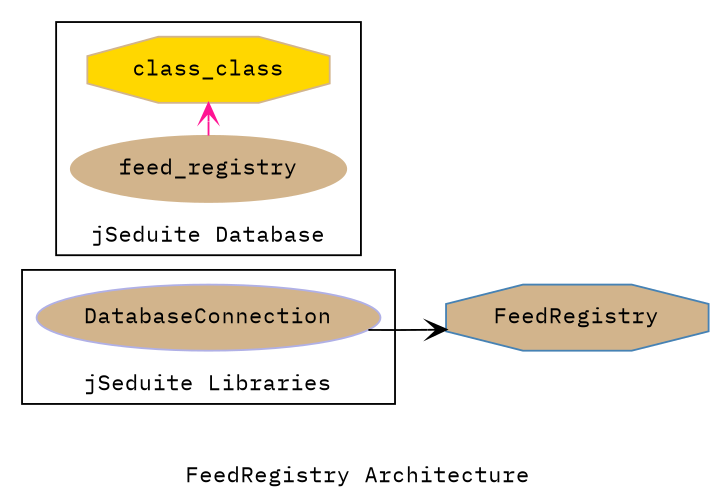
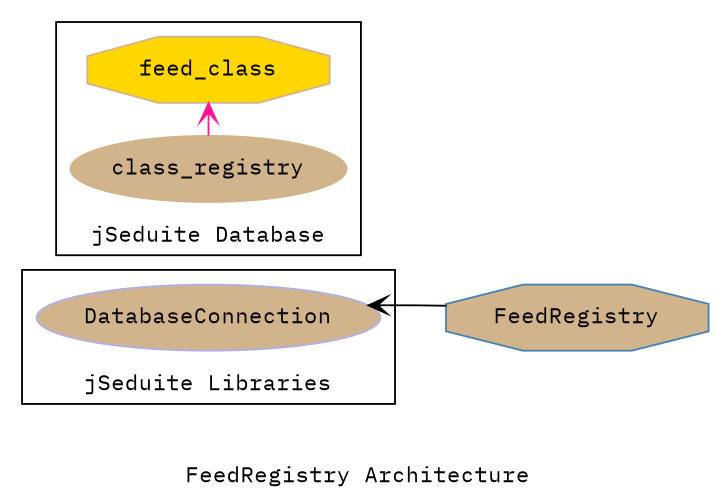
node "class_class": label "class_class" -> "feed_class"
node "feed_registry": label "feed_registry" -> "class_registry"
edge "DatabaseConnection" -> "FeedRegistry": reversed
